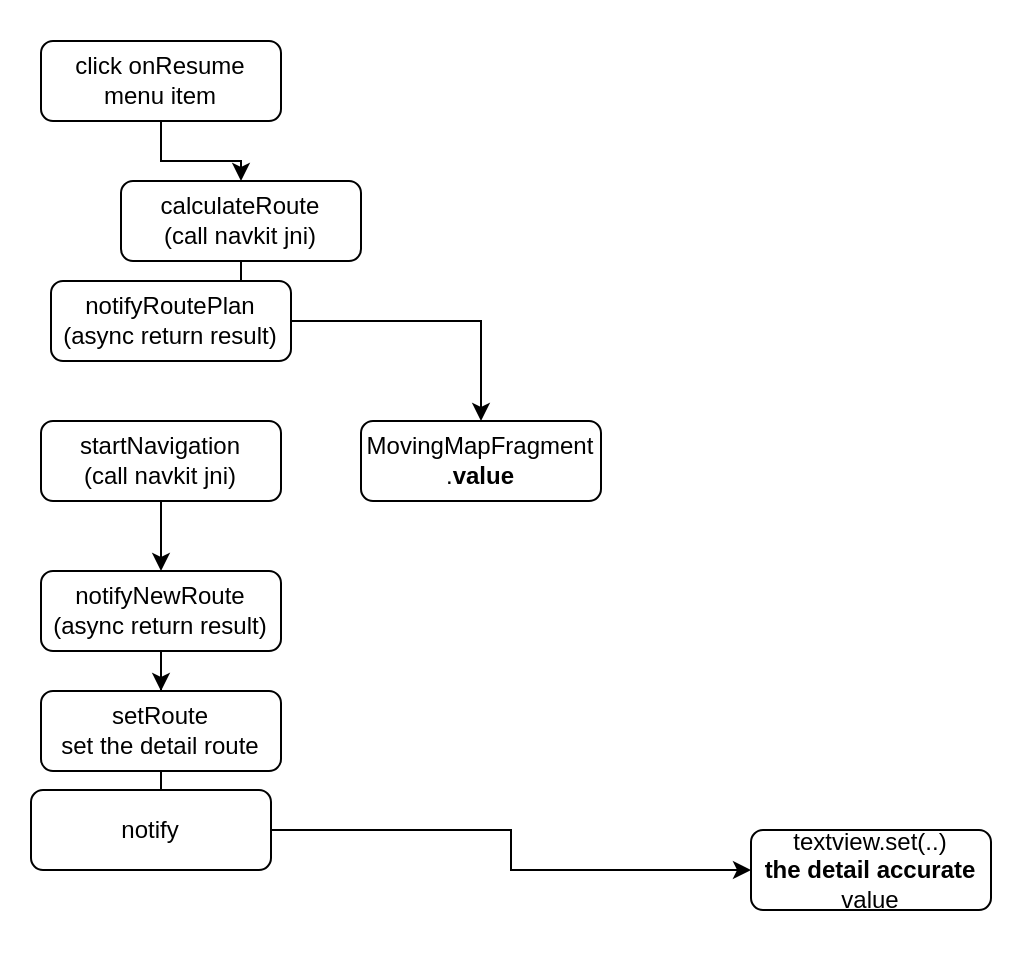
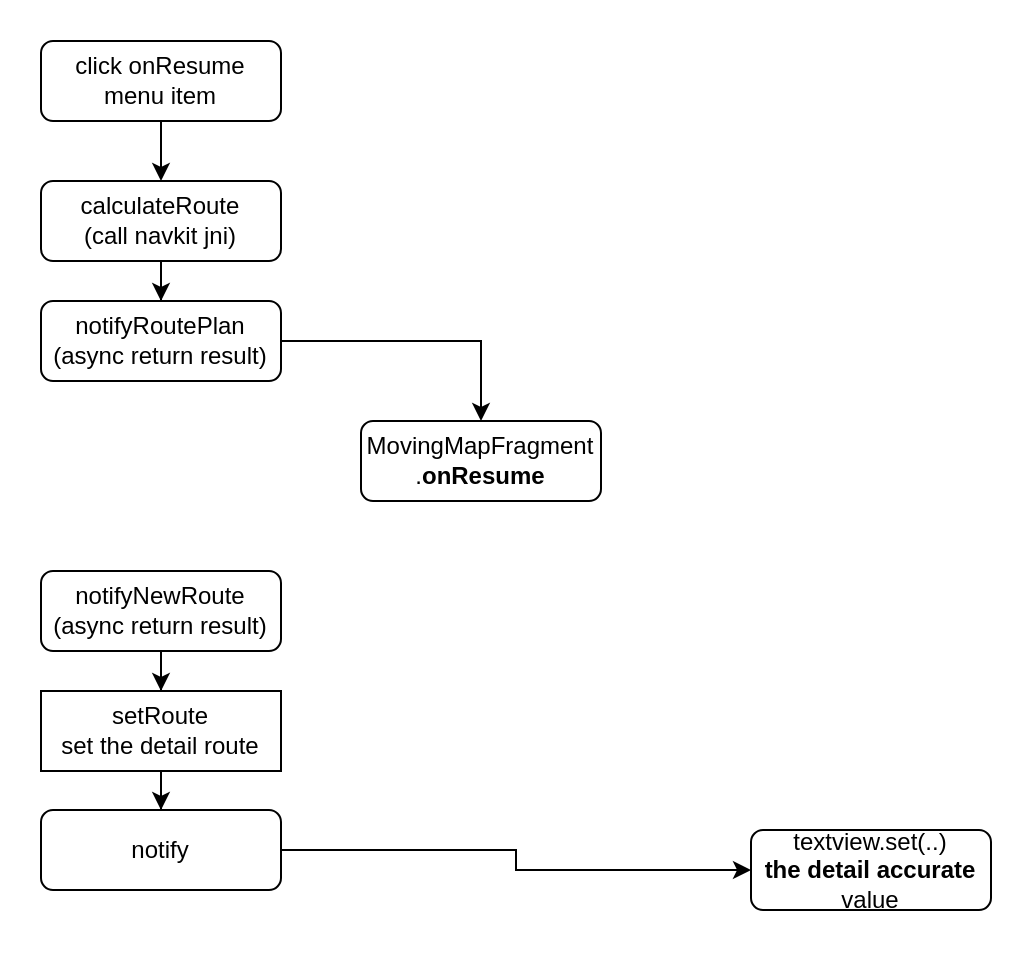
node "calculateRoute (call navkit jni)": moved (241, 221) -> (161, 221)
node "notifyRoutePlan (async return result)": moved (171, 321) -> (161, 341)
node "startNavigation (call navkit jni)": removed
node "MovingMapFragment .value": label "MovingMapFragment .value" -> "MovingMapFragment .onResume"
edge "startNavigation (call navkit jni)" -> "notifyNewRoute (async return result)": removed
node "setRoute set the detail route": shape rounded rectangle -> rectangle
node "notify": moved (151, 830) -> (161, 850)
